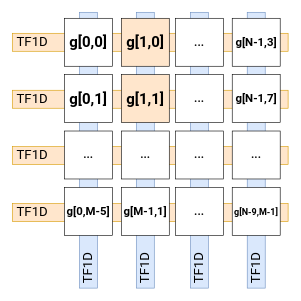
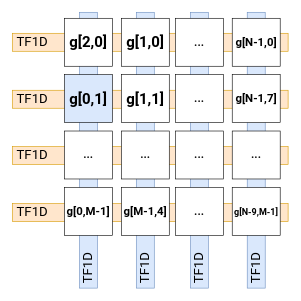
node "g[0,0]": label "g[0,0]" -> "g[2,0]"
node "g[1,0]": fillcolor #ffe6cc -> #ffffff
node "g[N-1,3]": label "g[N-1,3]" -> "g[N-1,0]"
node "g[0,1]": fillcolor #ffffff -> #dae8fc
node "g[1,1]": fillcolor #ffe6cc -> #ffffff
node "g[0,M-5]": label "g[0,M-5]" -> "g[0,M-1]"
node "g[M-1,1]": label "g[M-1,1]" -> "g[M-1,4]"
